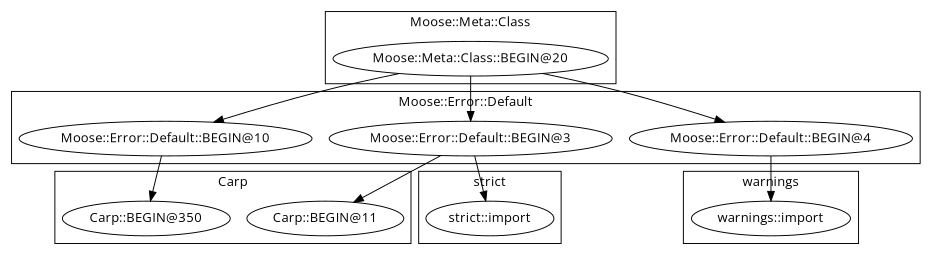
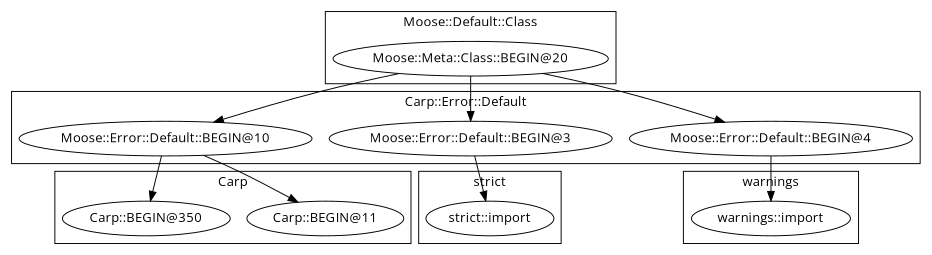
cluster "Moose::Meta::Class": label "Moose::Meta::Class" -> "Moose::Default::Class"
cluster "Moose::Error::Default": label "Moose::Error::Default" -> "Carp::Error::Default"
edge "Moose::Error::Default::BEGIN@3" -> "Carp::BEGIN@11": now "Moose::Error::Default::BEGIN@10" -> "Carp::BEGIN@11"
